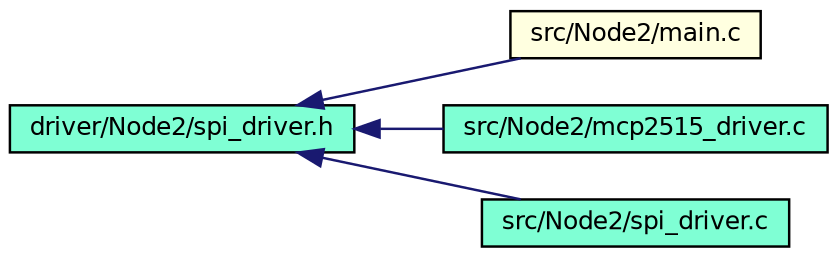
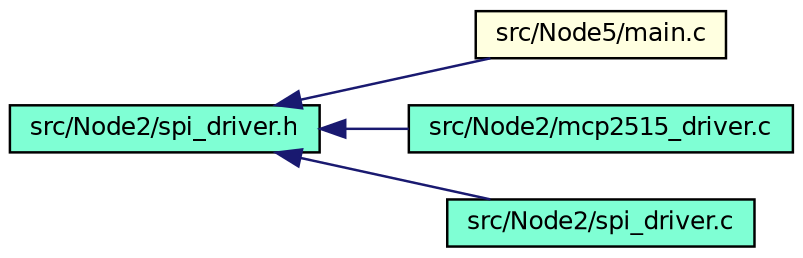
node "src/Node2/main.c": label "src/Node2/main.c" -> "src/Node5/main.c"
node "driver/Node2/spi_driver.h": label "driver/Node2/spi_driver.h" -> "src/Node2/spi_driver.h"
